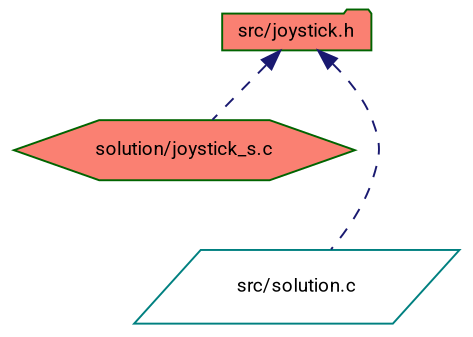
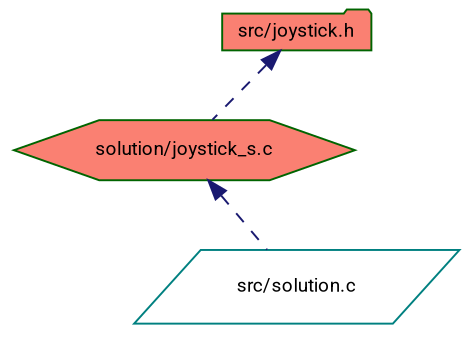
edge "src/solution.c" -> "src/joystick.h": now "src/solution.c" -> "solution/joystick_s.c"
